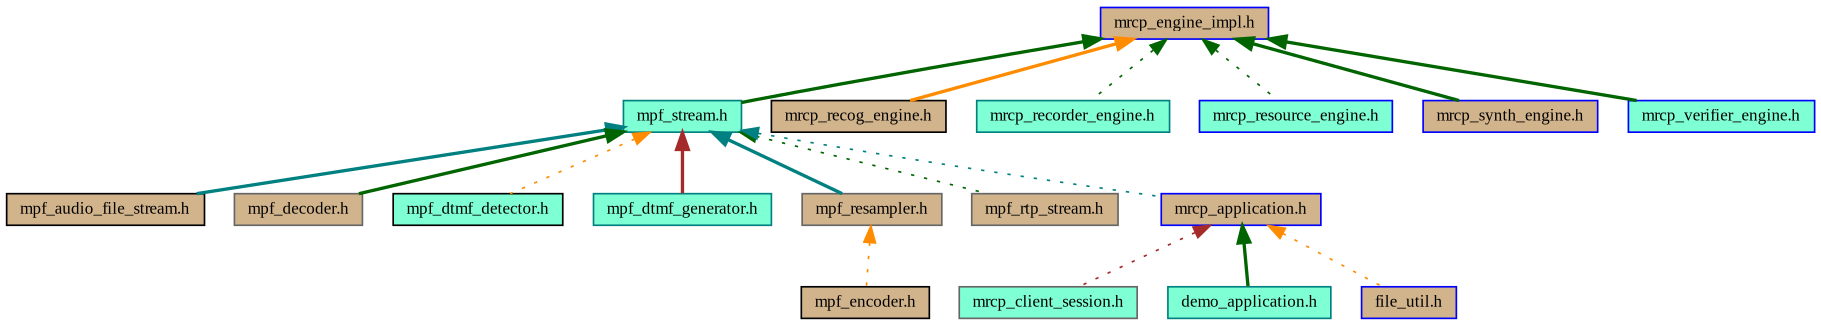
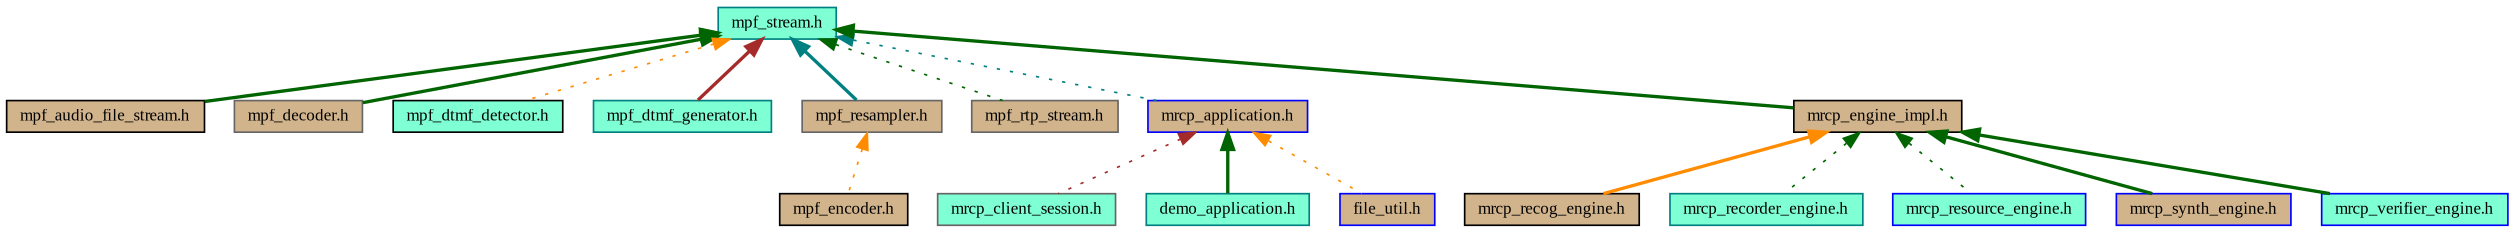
node "mrcp_engine_impl.h": color blue -> black
edge "mpf_stream.h" -> "mrcp_engine_impl.h": reversed
edge "mpf_audio_file_stream.h" -> "mpf_stream.h": color teal -> darkgreen
